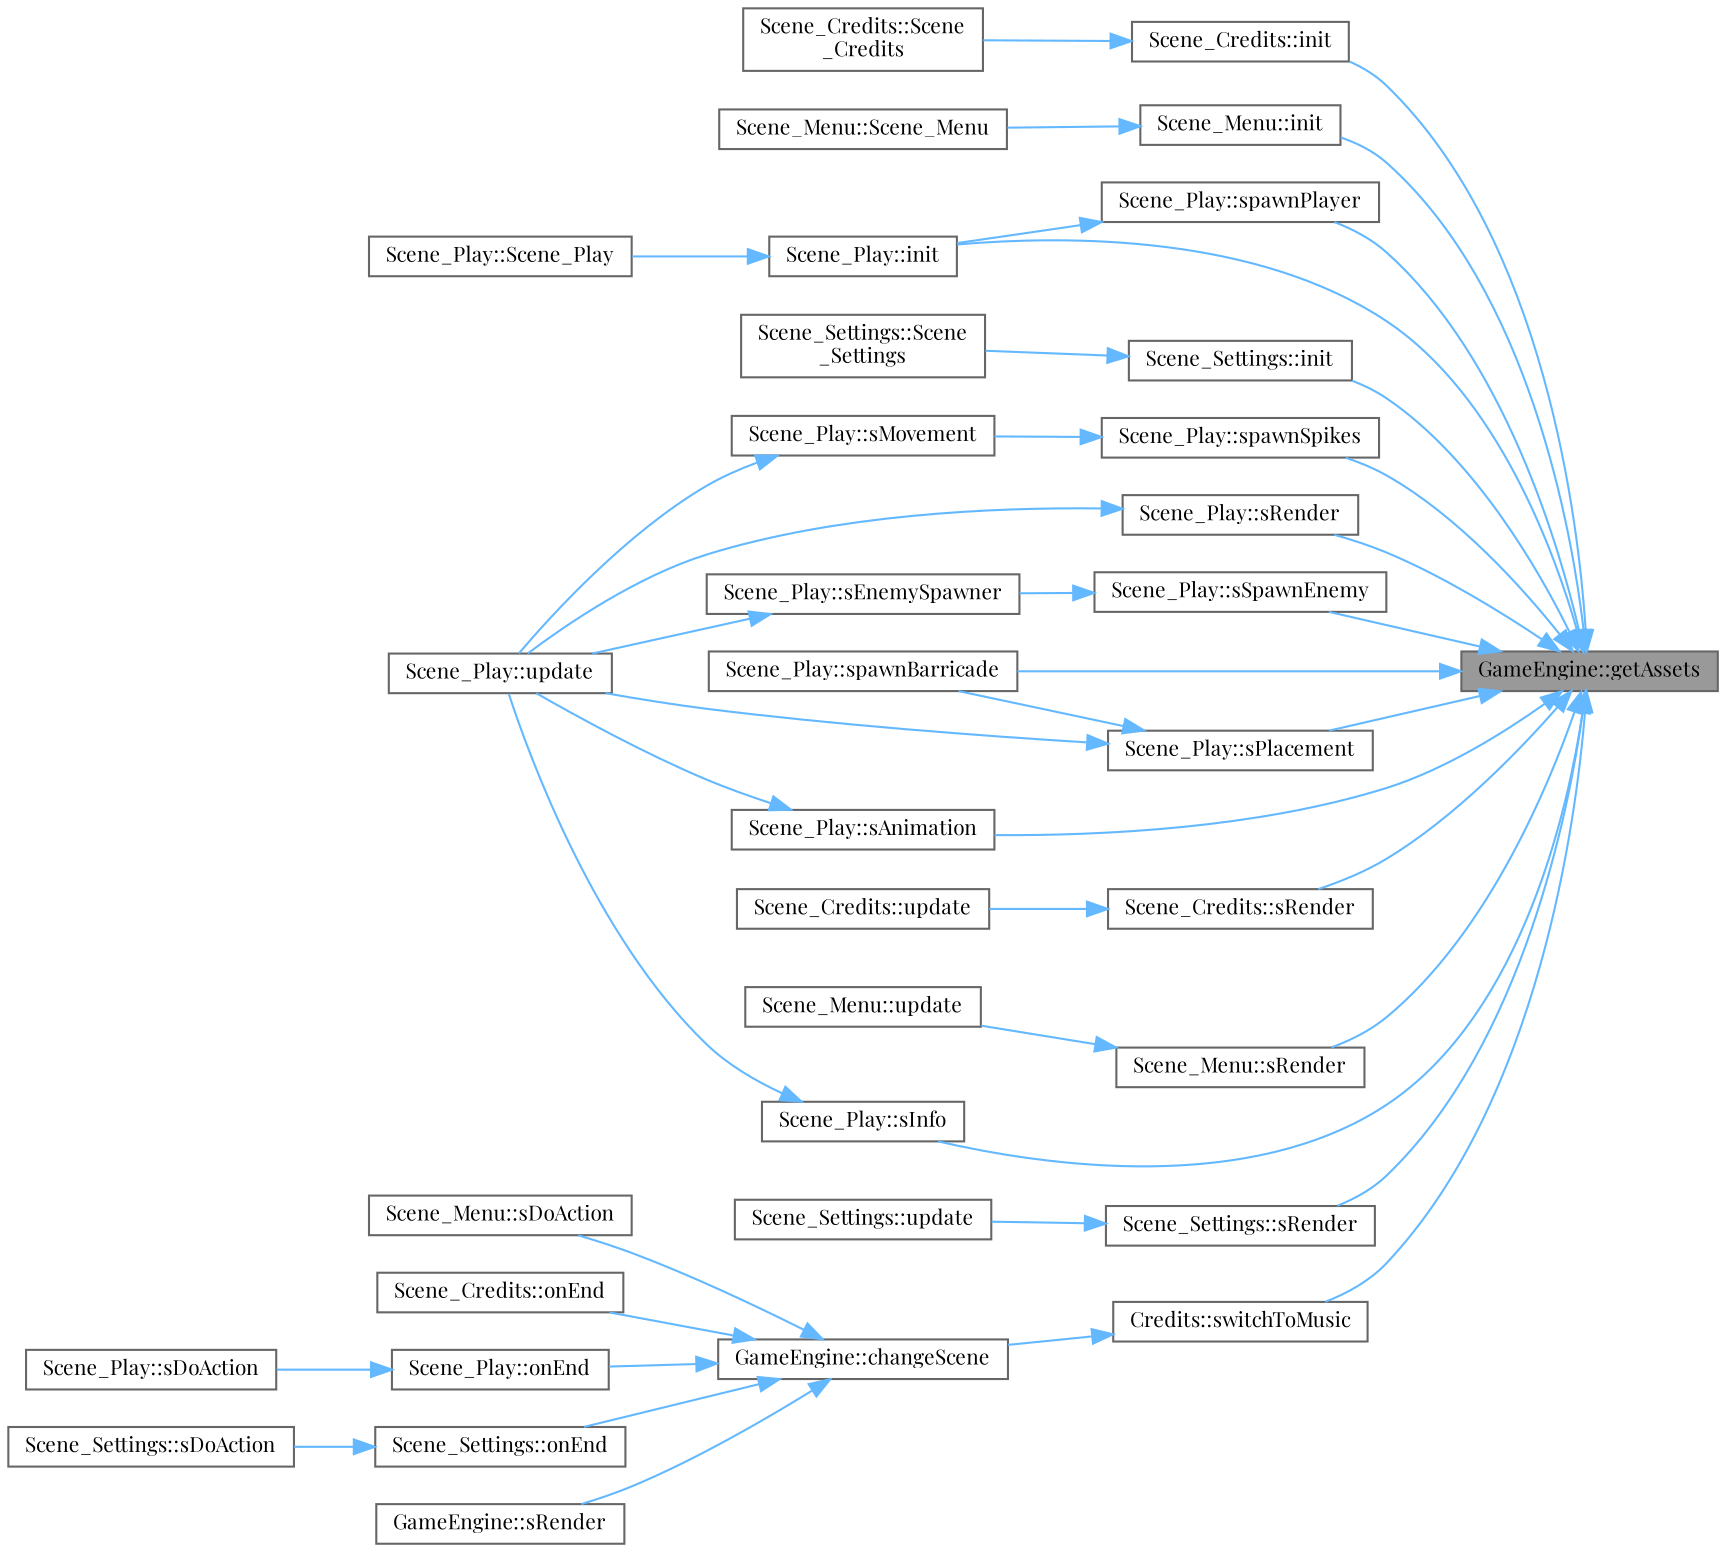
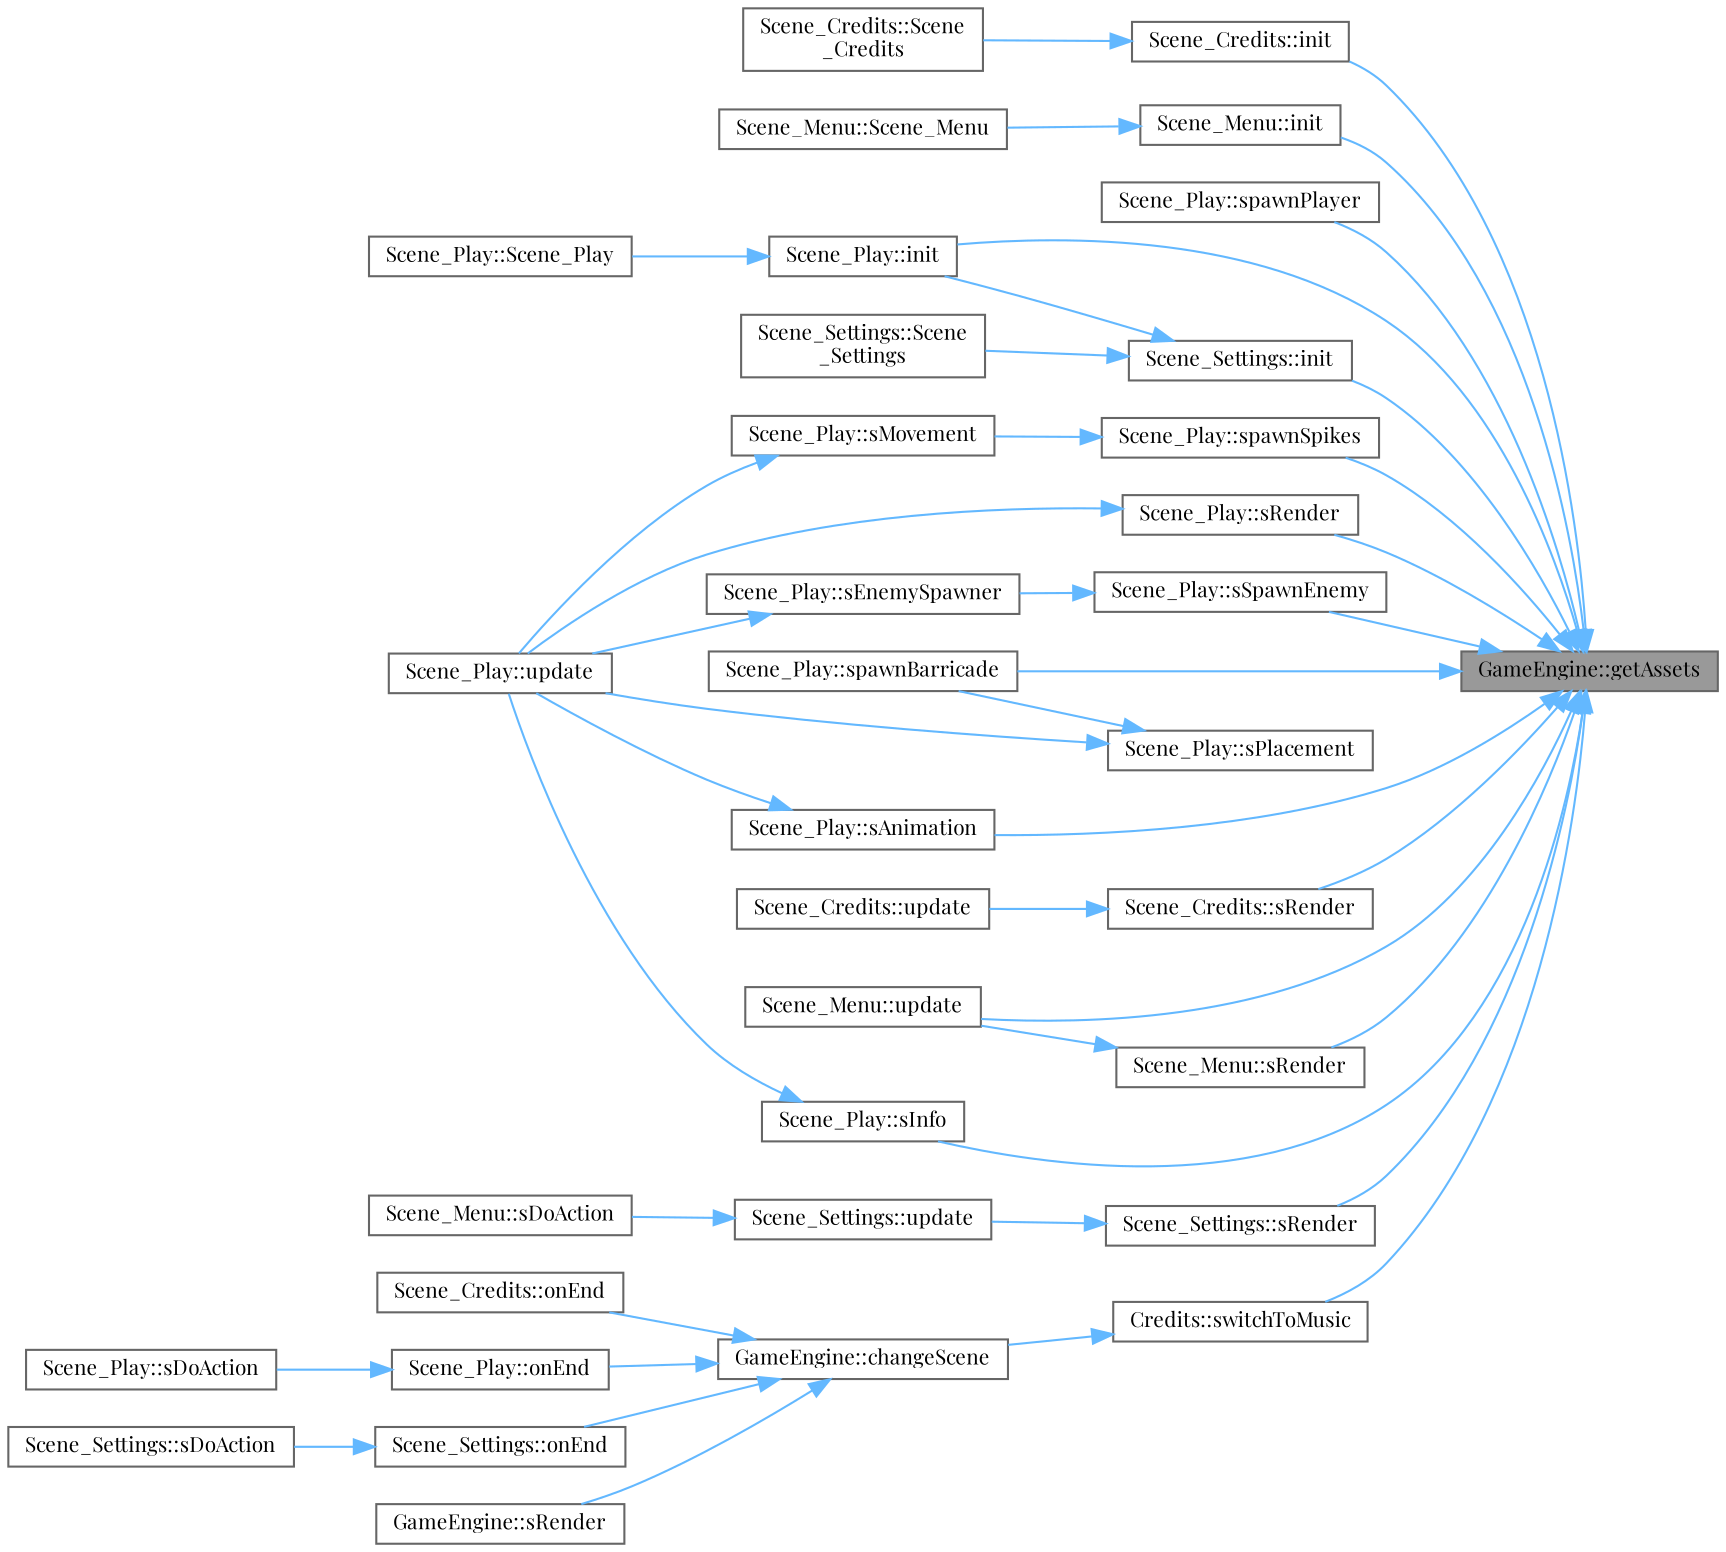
edge "Scene_Play::init" -> "Scene_Play::spawnPlayer": now "Scene_Play::init" -> "Scene_Settings::init"
edge "Scene_Play::sPlacement" -> "GameEngine::getAssets": now "Scene_Menu::update" -> "GameEngine::getAssets"
edge "Scene_Menu::sDoAction" -> "GameEngine::changeScene": now "Scene_Menu::sDoAction" -> "Scene_Settings::update"
